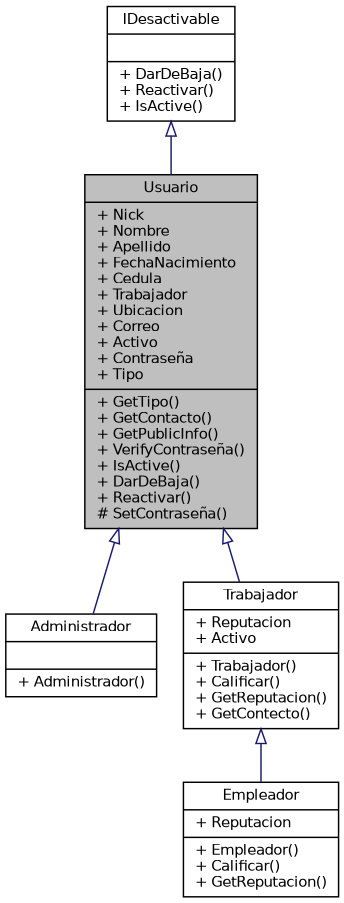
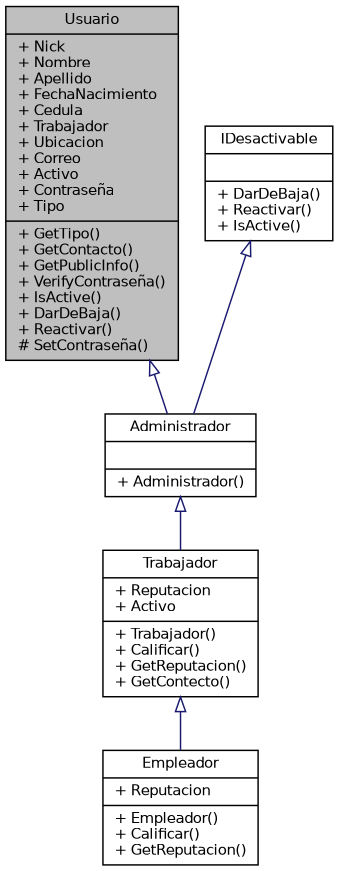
edge "Usuario" -> "IDesactivable": now "Administrador" -> "IDesactivable"
edge "Trabajador" -> "Usuario": now "Trabajador" -> "Administrador"
